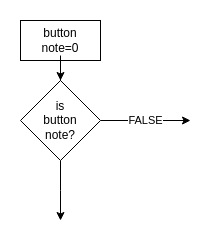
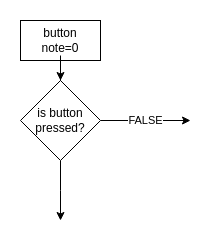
node "is button note?": label "is button note?" -> "is button pressed?"
